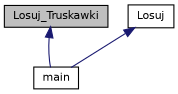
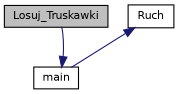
node "Losuj": label "Losuj" -> "Ruch"
edge "main" -> "Losuj_Truskawki": reversed
